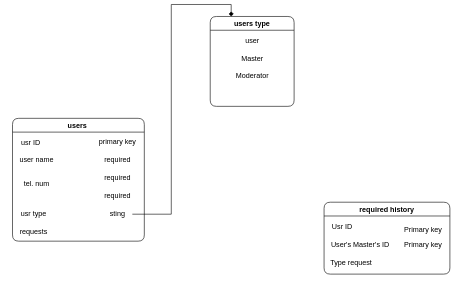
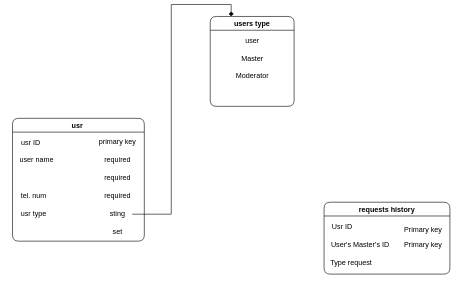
node "users": label "users" -> "usr"
node "tel. num": moved (36, 185) -> (33, 197)
node "required history": label "required history" -> "requests history"
node "requests": removed
node "set": added
